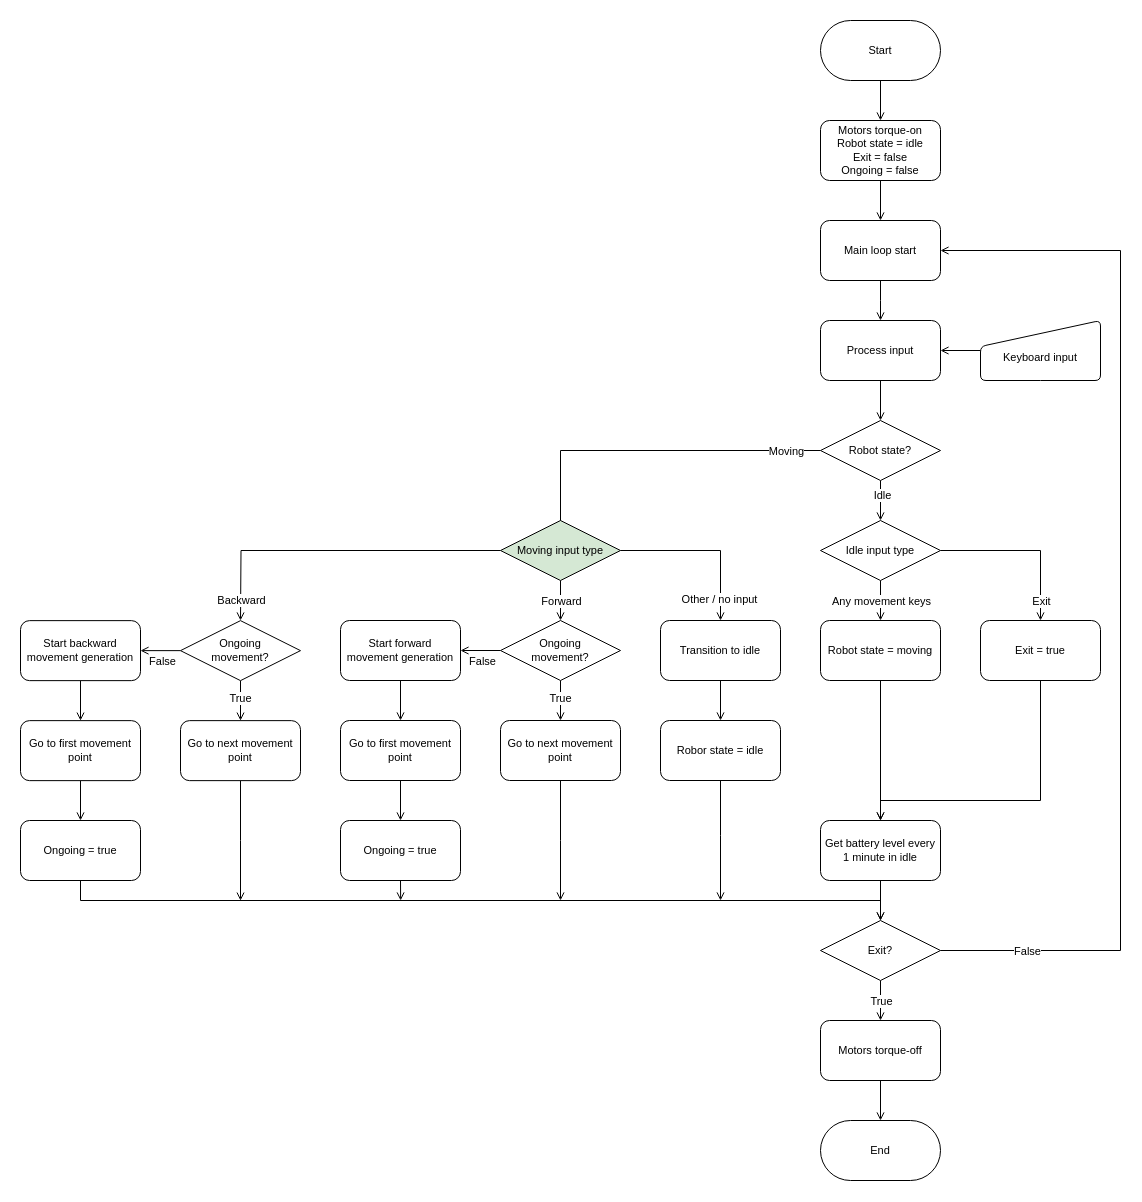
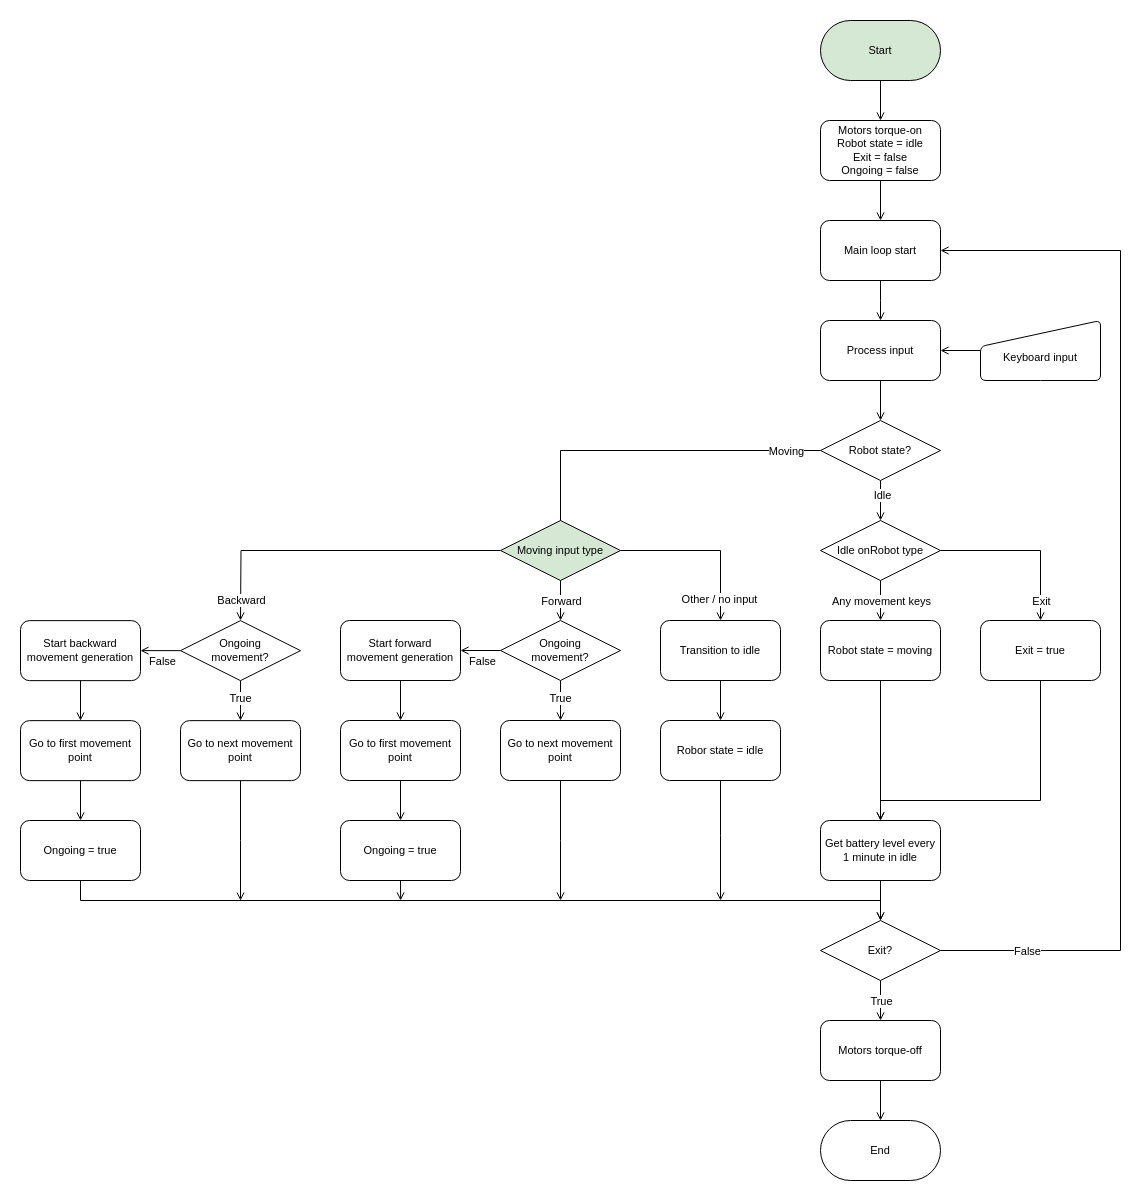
node "Start": fillcolor #ffffff -> #d5e8d4
node "Idle input type": label "Idle input type" -> "Idle onRobot type"
